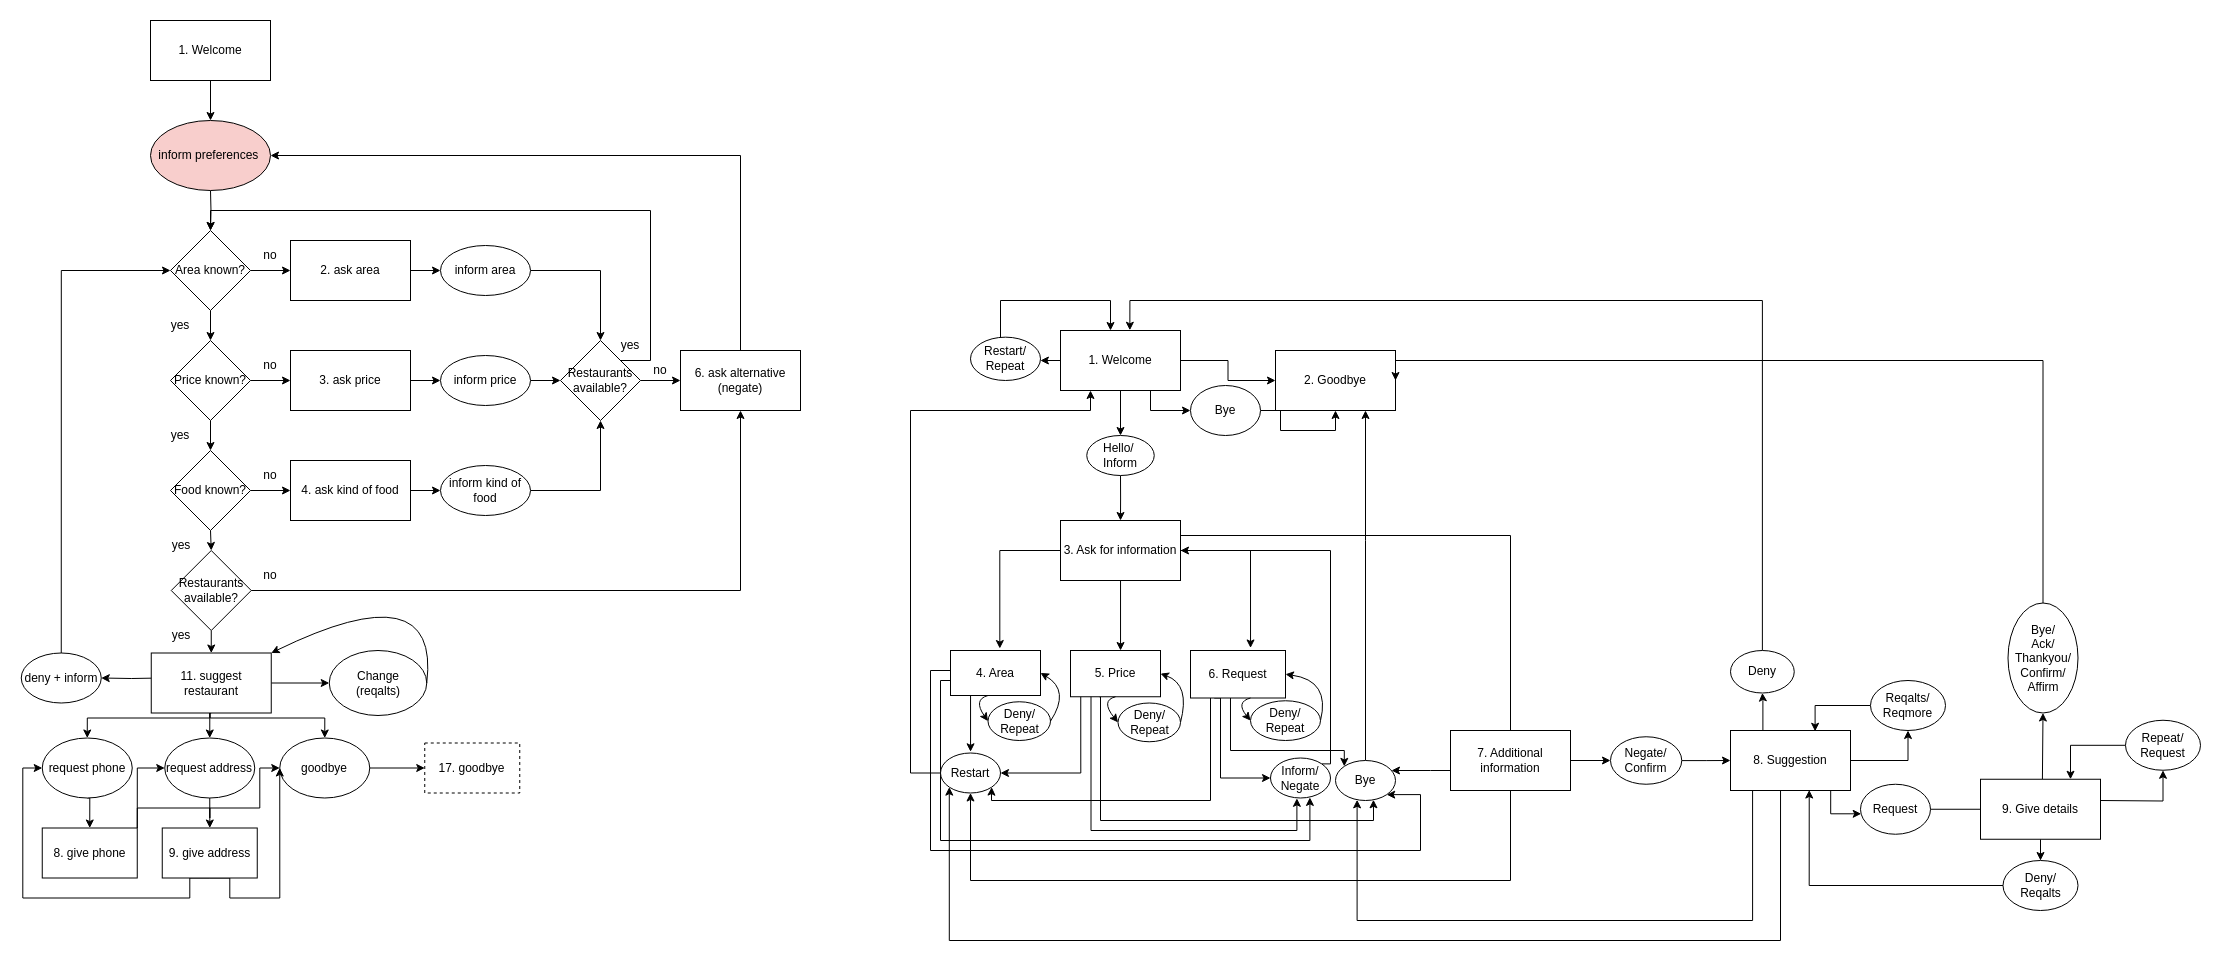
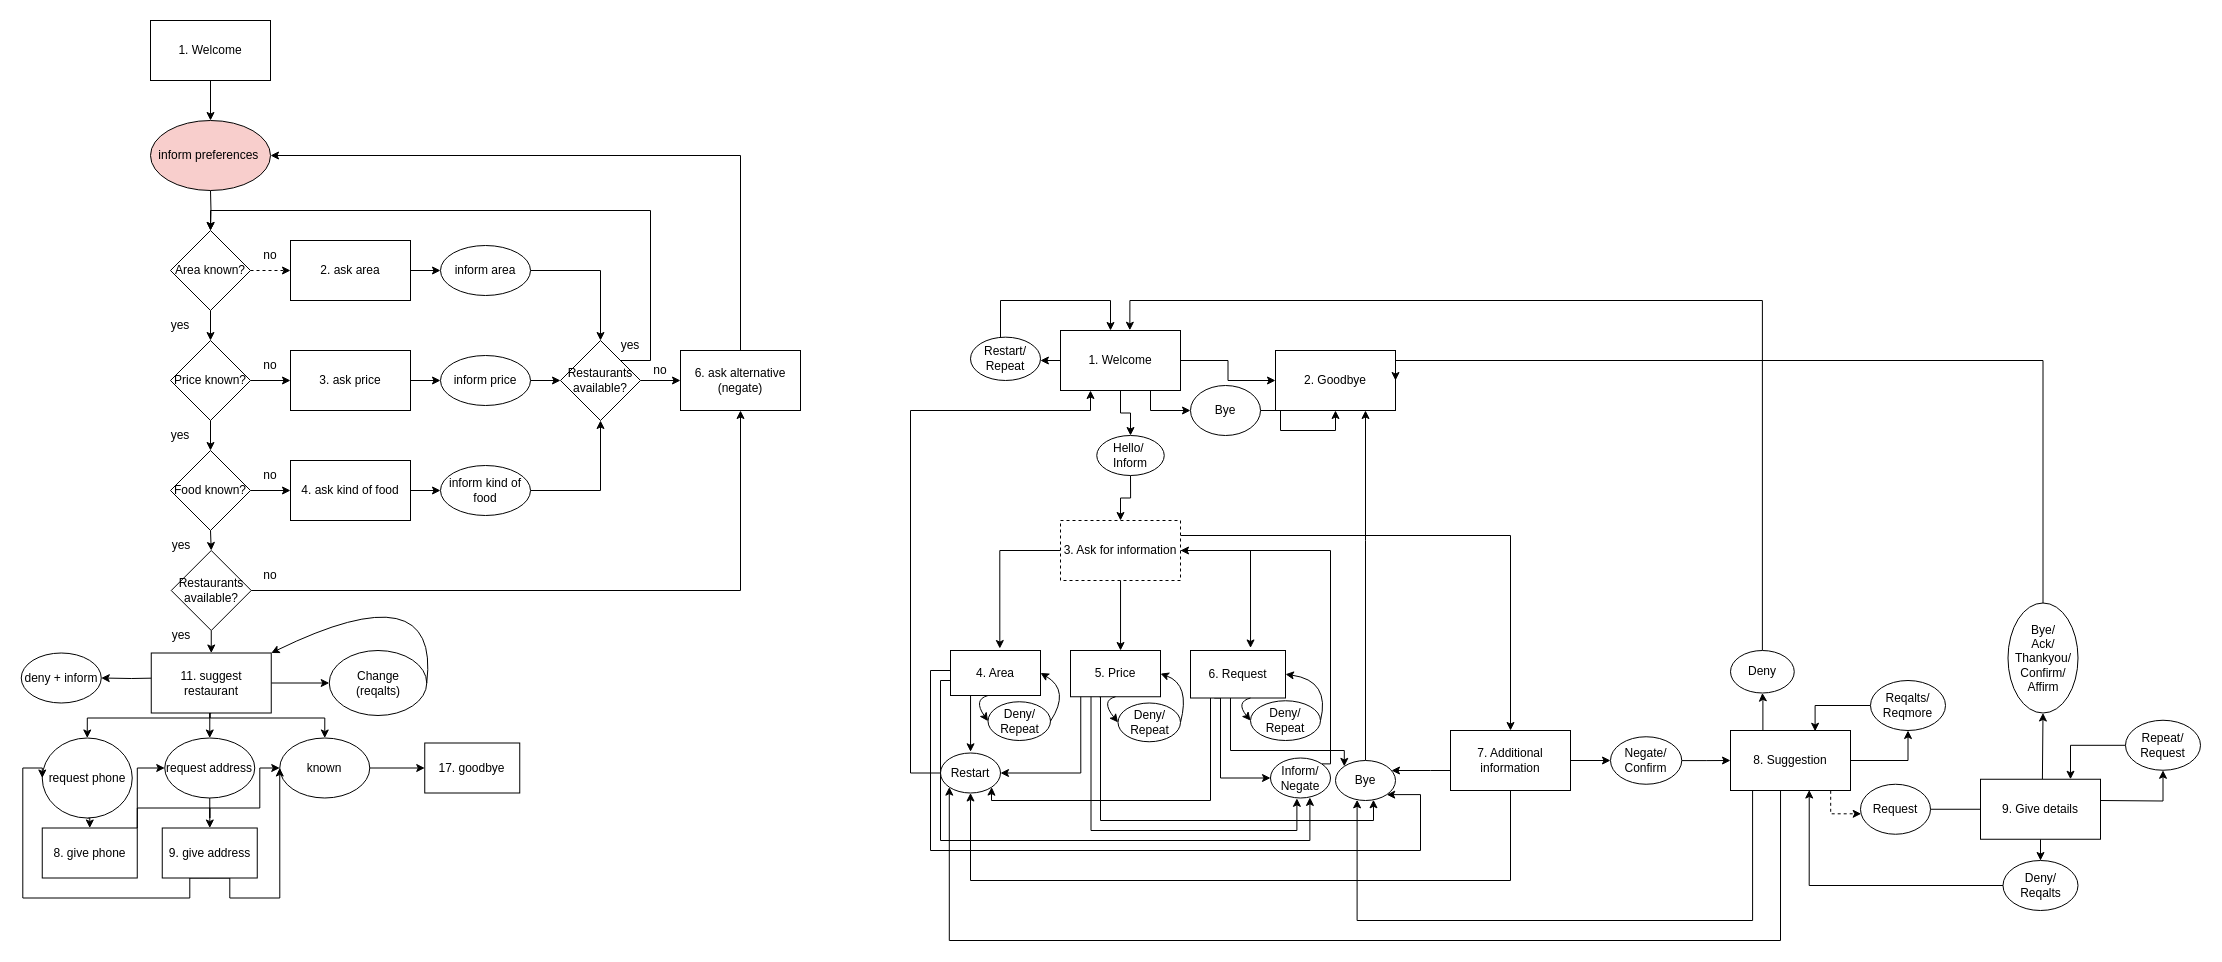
edge "Area known?" -> "2. ask area": style solid -> dashed
edge "deny + inform" -> "Area known?": removed
node "Hello/ Inform": moved (1121, 456) -> (1131, 456)
node "3. Ask for information": style solid -> dashed
edge "3. Ask for information" -- "7. Additional information": arrowhead none -> classic
node "request phone": size 90x60 -> 90x80
node "17. goodbye": style dashed -> solid
node "goodbye": label "goodbye" -> "known"
edge "8. Suggestion" -> "Request": style solid -> dashed
